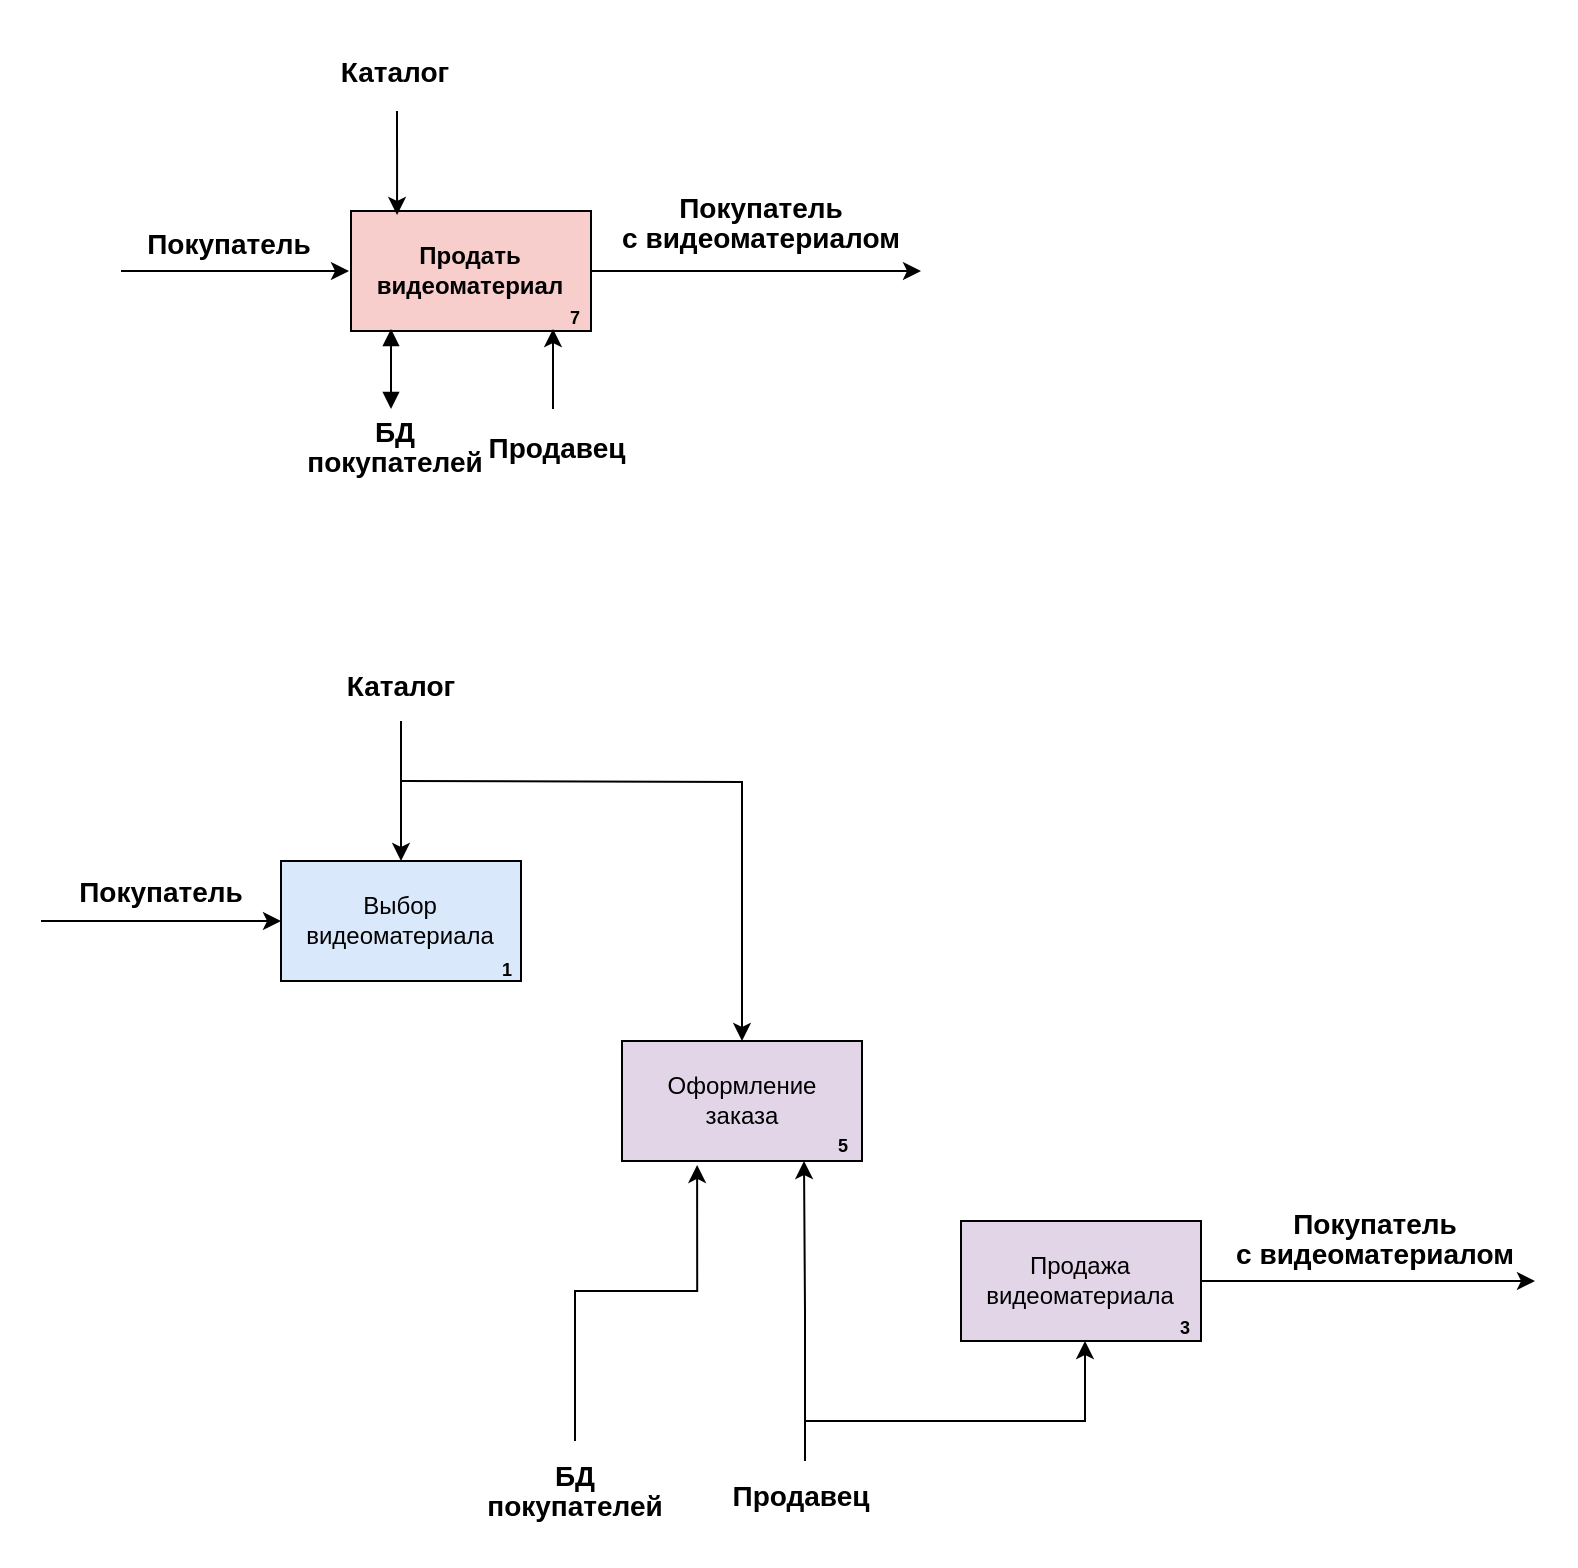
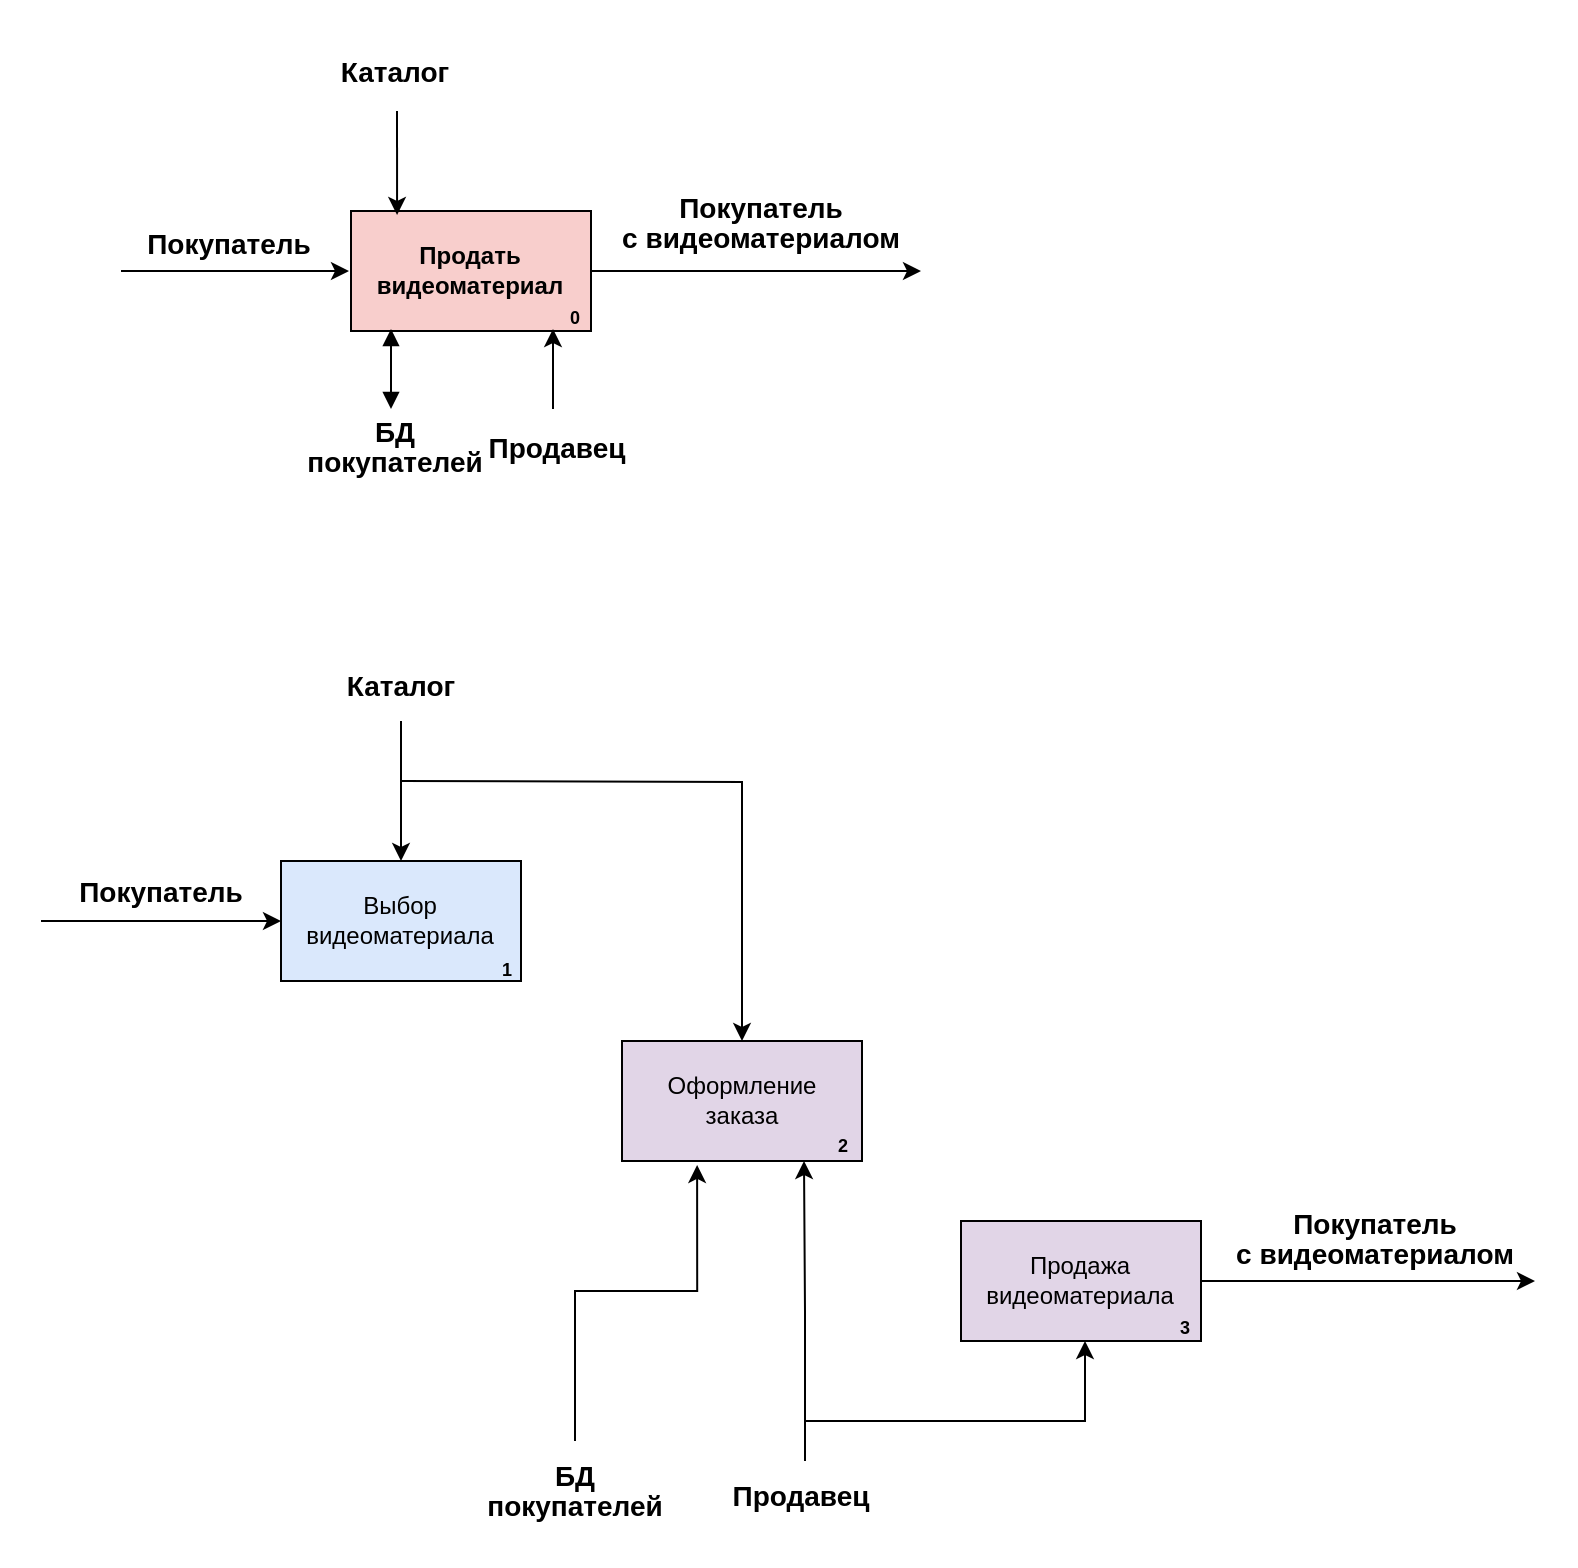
node "7": label "7" -> "0"
node "5": label "5" -> "2"
